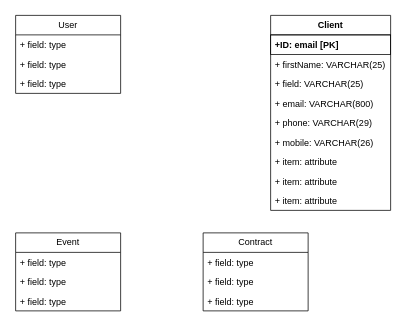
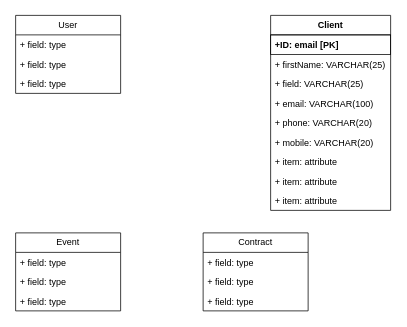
node "+ email: VARCHAR(800)": label "+ email: VARCHAR(800)" -> "+ email: VARCHAR(100)"
node "+ phone: VARCHAR(29)": label "+ phone: VARCHAR(29)" -> "+ phone: VARCHAR(20)"
node "+ mobile: VARCHAR(26)": label "+ mobile: VARCHAR(26)" -> "+ mobile: VARCHAR(20)"
